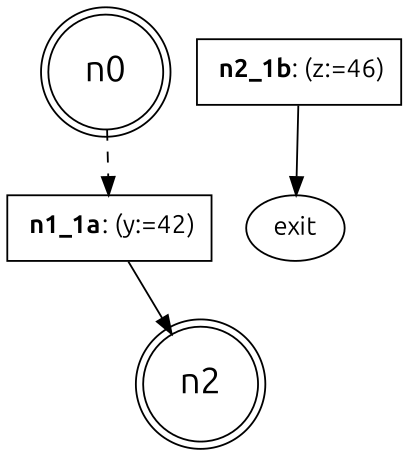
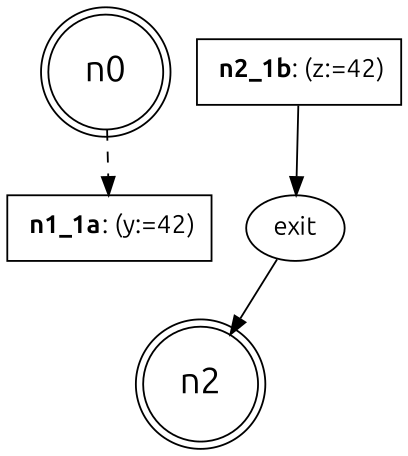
node "n2_1b": text ": (z:=46)" -> ": (z:=42)"
edge "n1_1a" -> "n2": now "exit" -> "n2"
